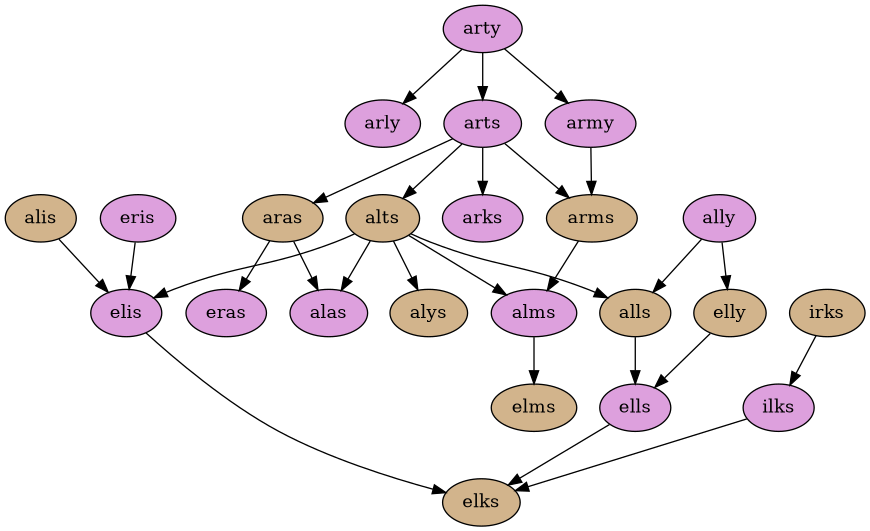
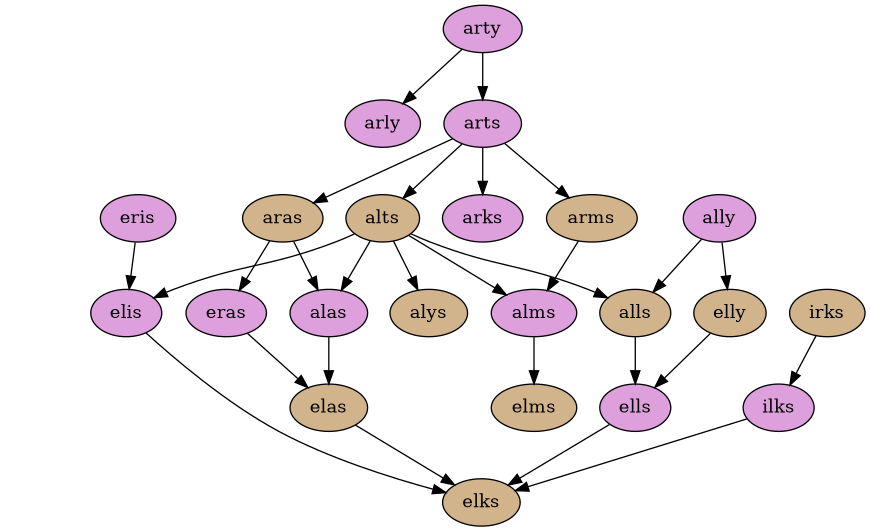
node "army": removed
node "alis": removed
node "elas": added
